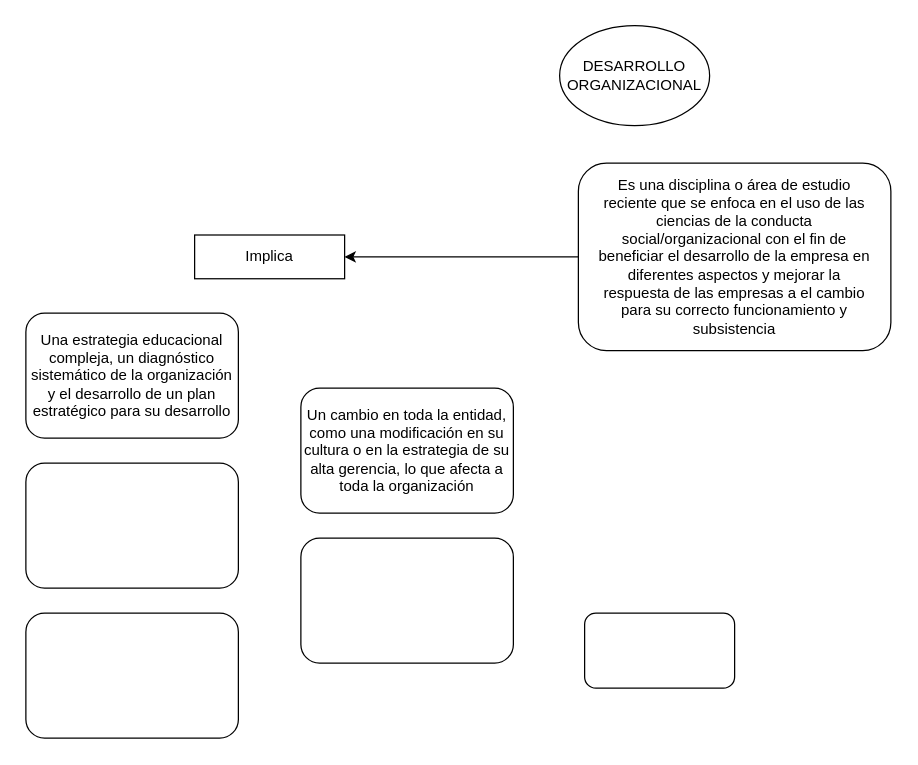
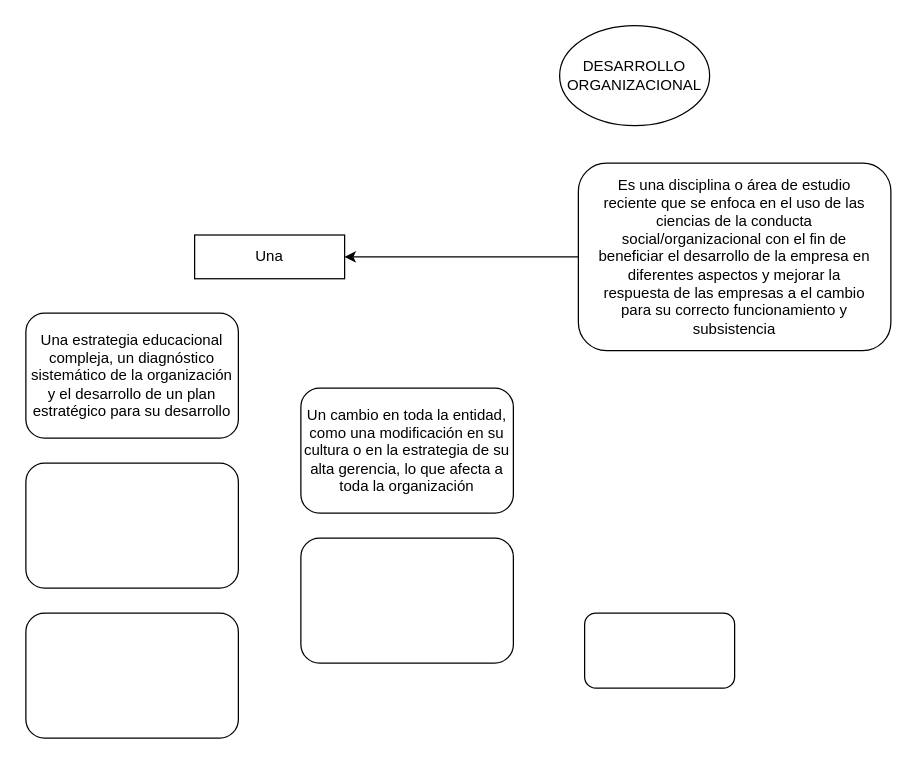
node "Implica": label "Implica" -> "Una"
